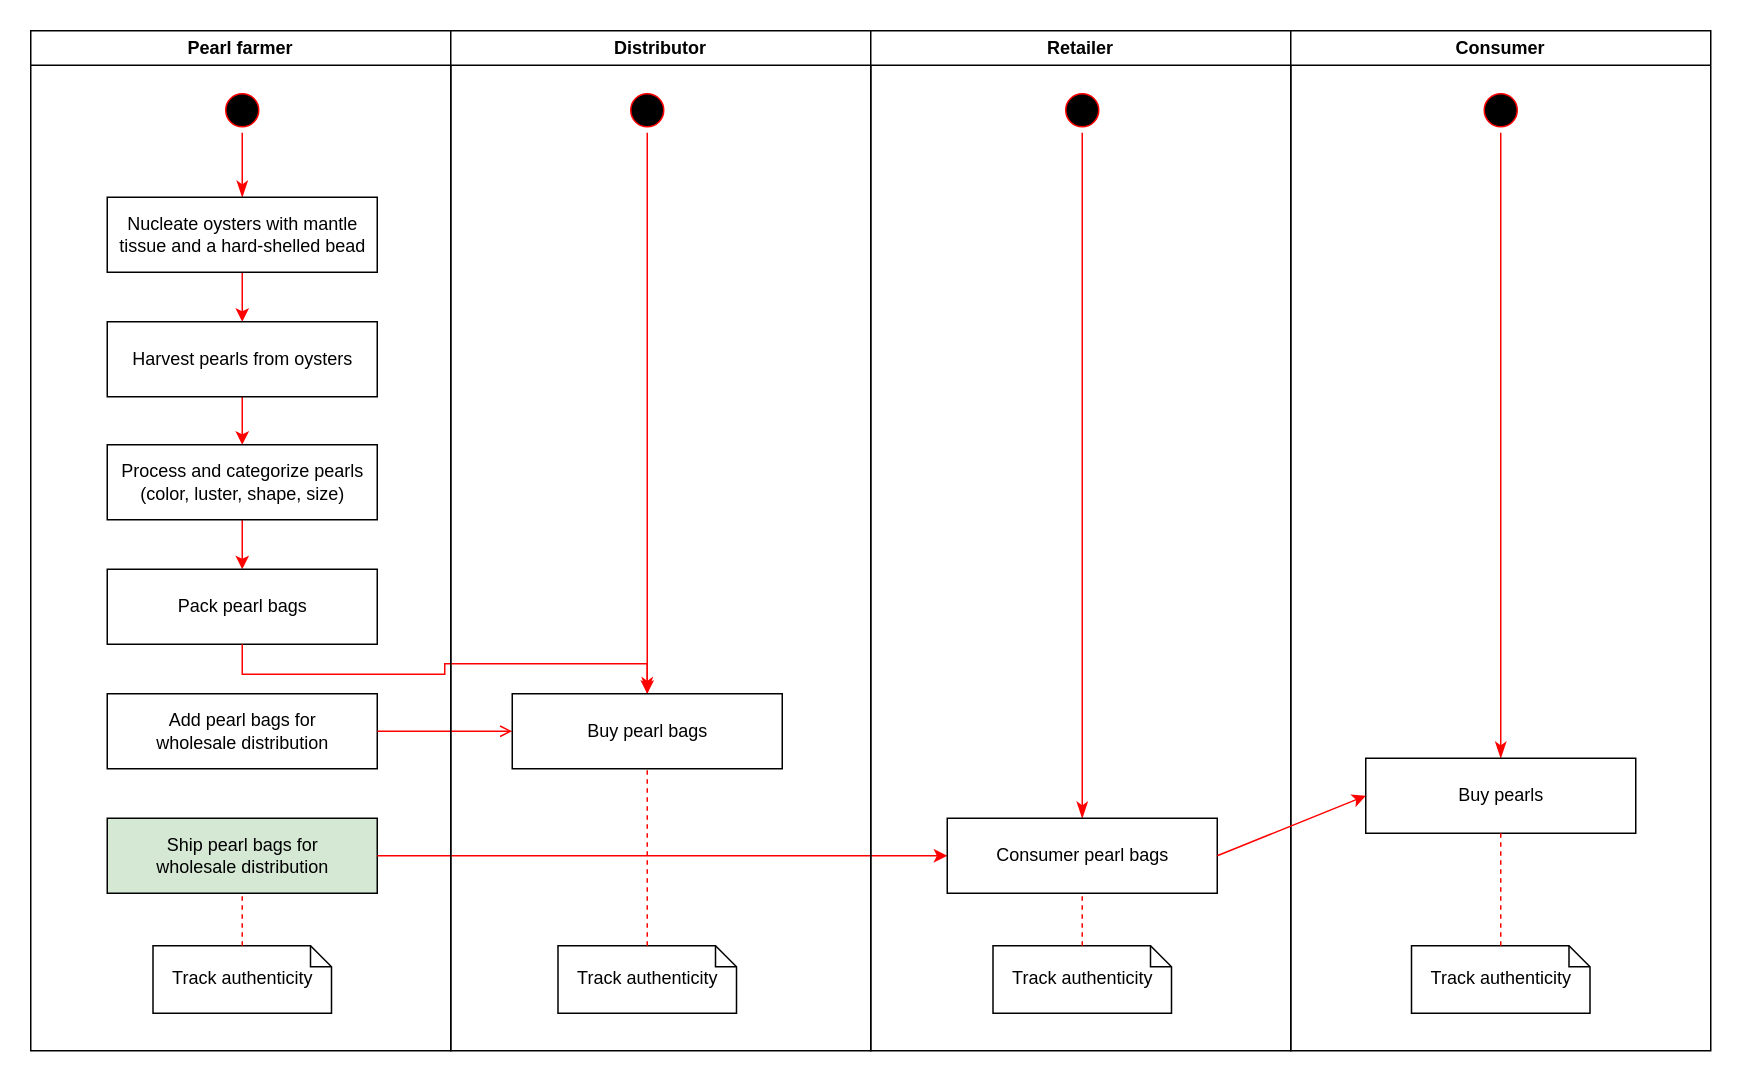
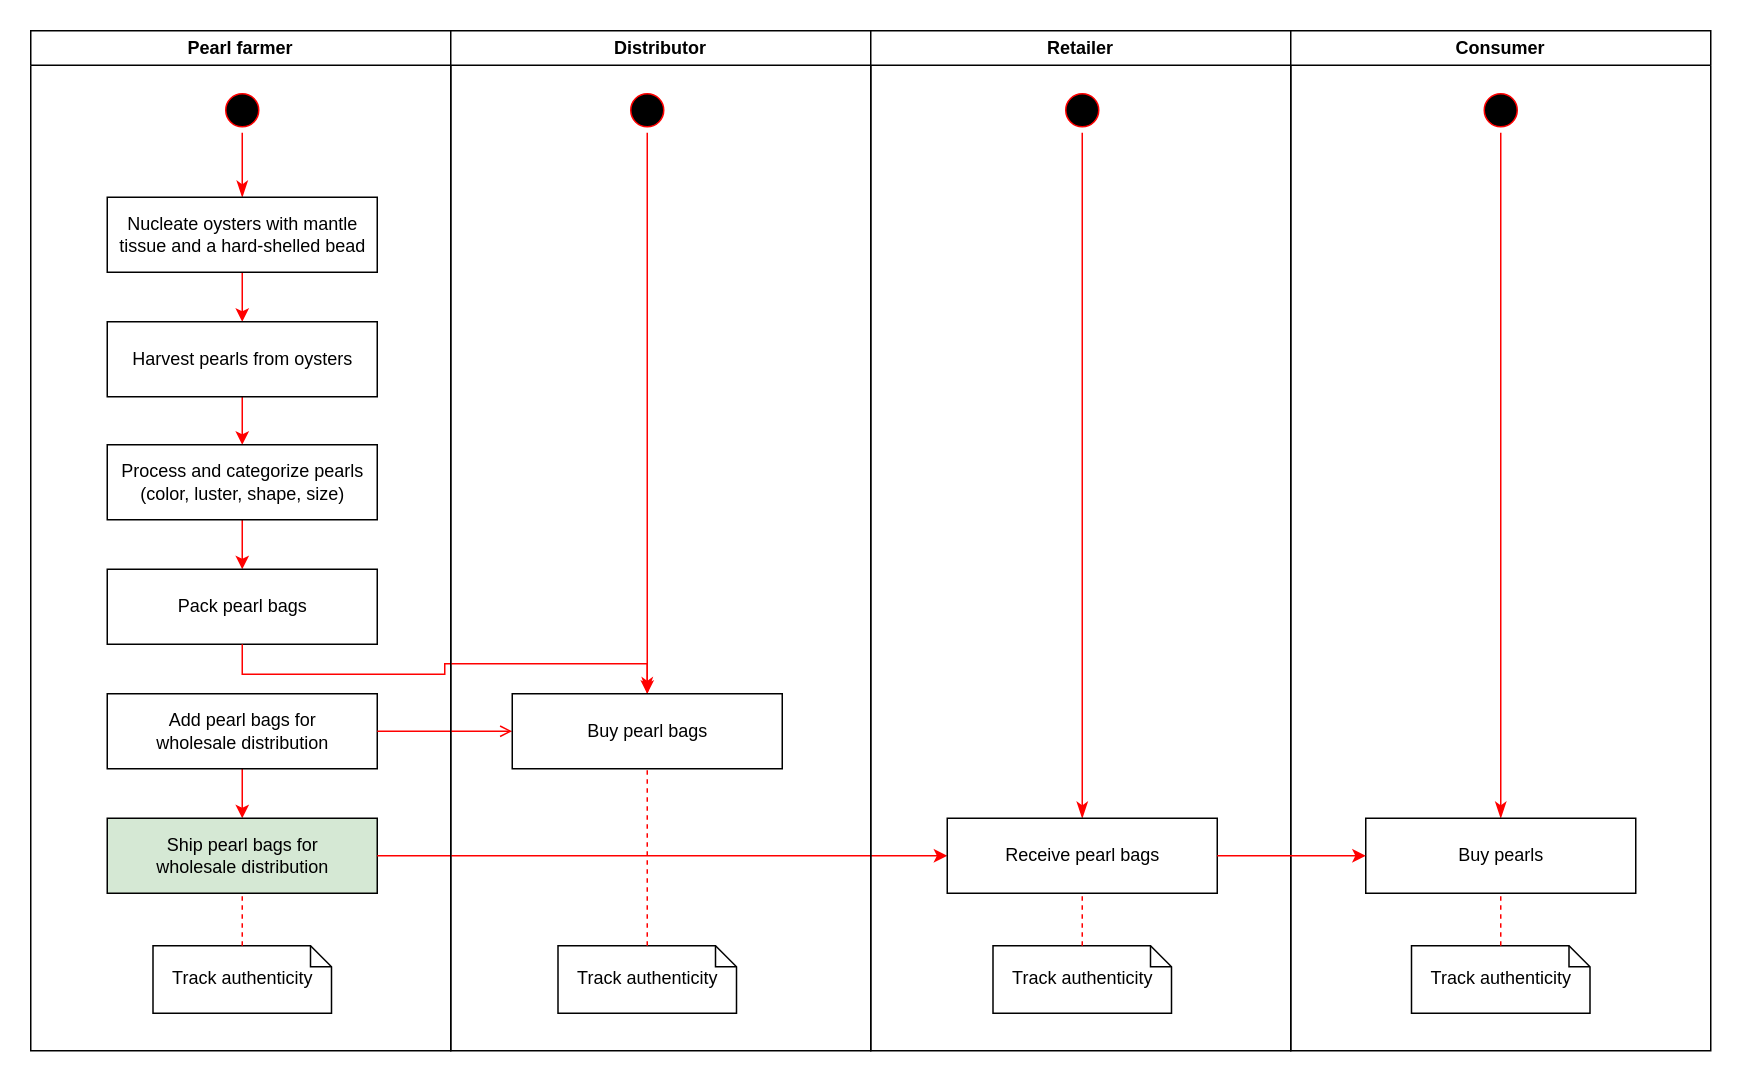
node "Buy pearls": moved (1501, 796) -> (1501, 856)
edge "Add pearl bags for wholesale distribution" -> "Ship pearl bags for wholesale distribution": added
node "Consumer pearl bags": label "Consumer pearl bags" -> "Receive pearl bags"
